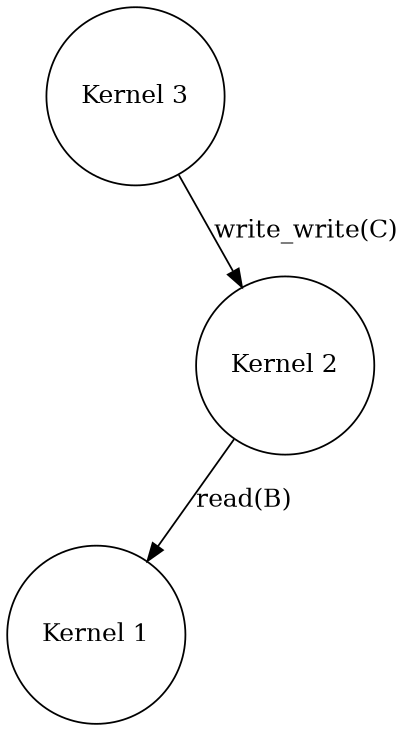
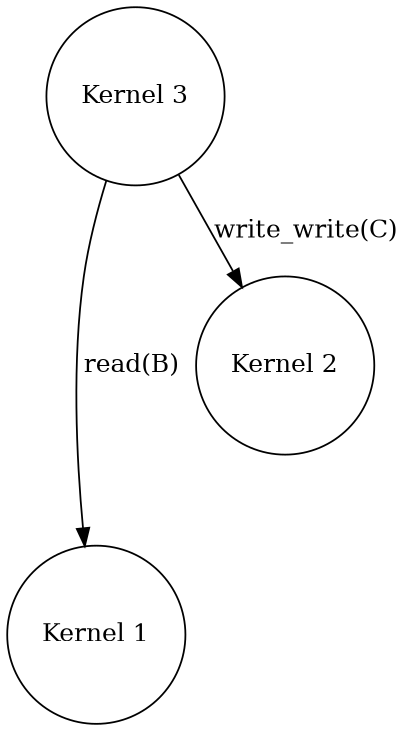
edge "Kernel 2" -> "Kernel 1": now "Kernel 3" -> "Kernel 1"
